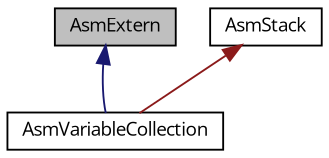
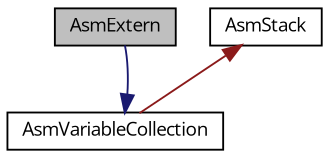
edge "AsmVariableCollection" -> "AsmExtern": reversed
